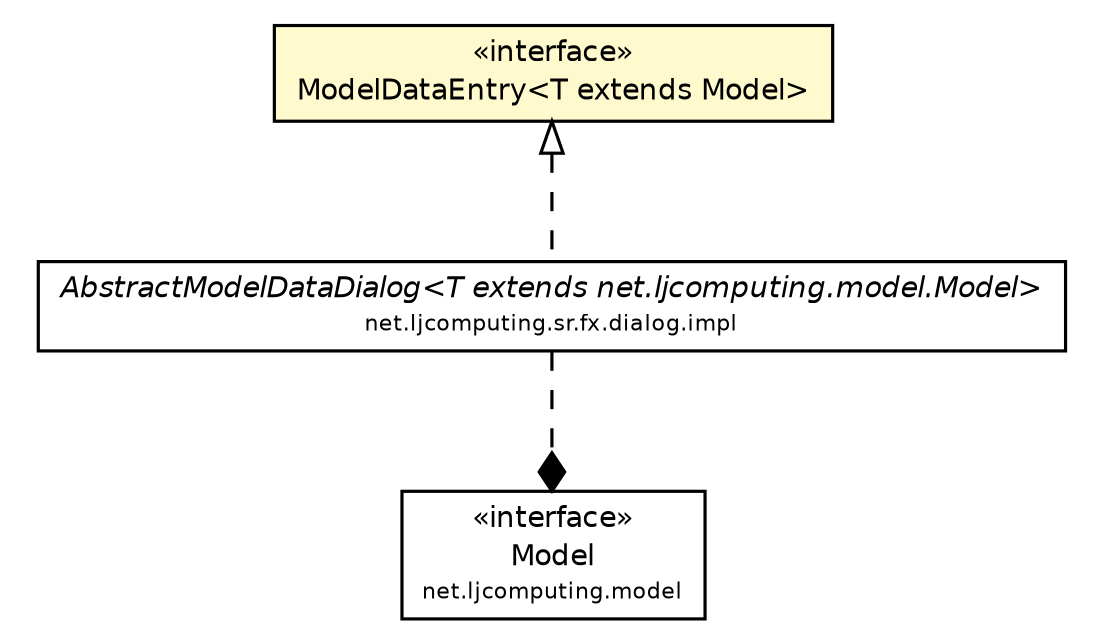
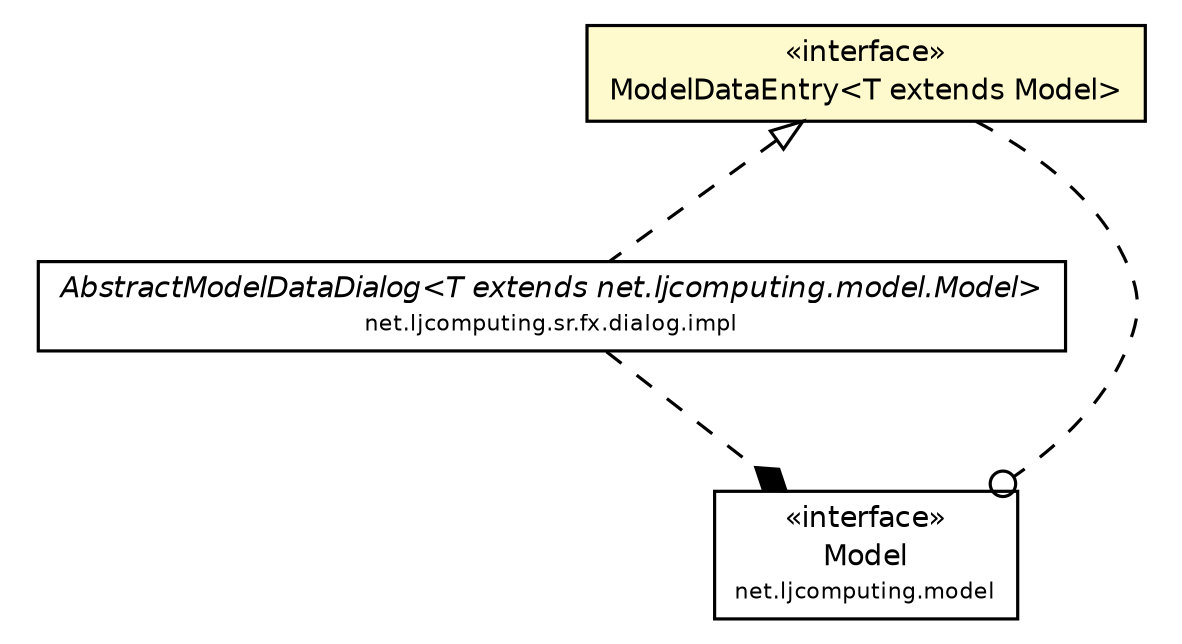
edge "ModelDataEntry<T extends Model>" -> "Model": added
